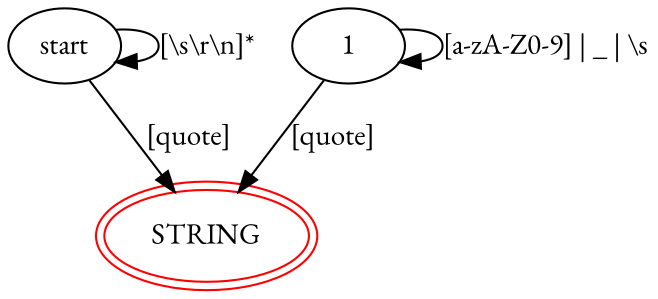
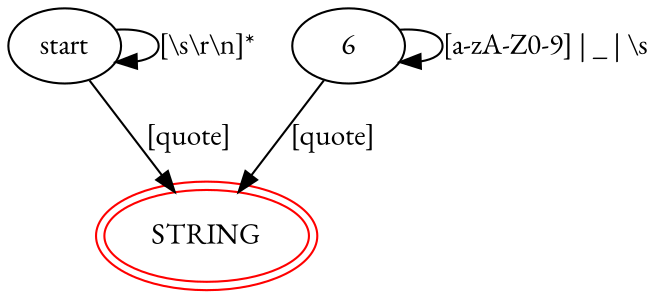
node "1": label "1" -> "6"
